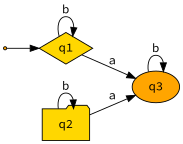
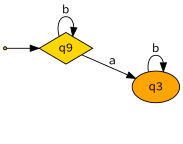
node "q1": label "q1" -> "q9"
node "q2": removed
